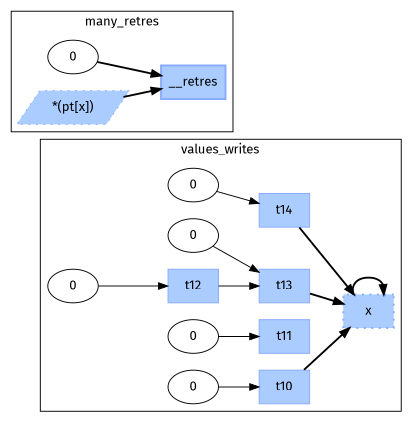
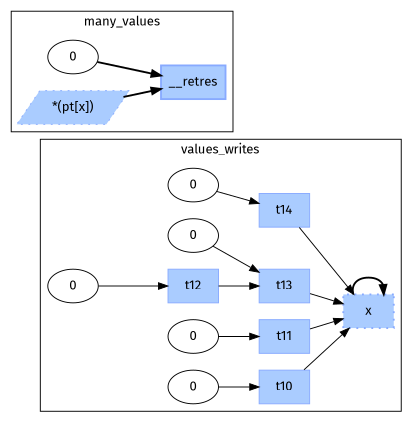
cluster "many_retres": label "many_retres" -> "many_values"
edge "t14" -> "x": style bold -> solid
edge "t13" -> "x": style bold -> solid
edge "t11" -> "x": added
edge "t10" -> "x": style bold -> solid
